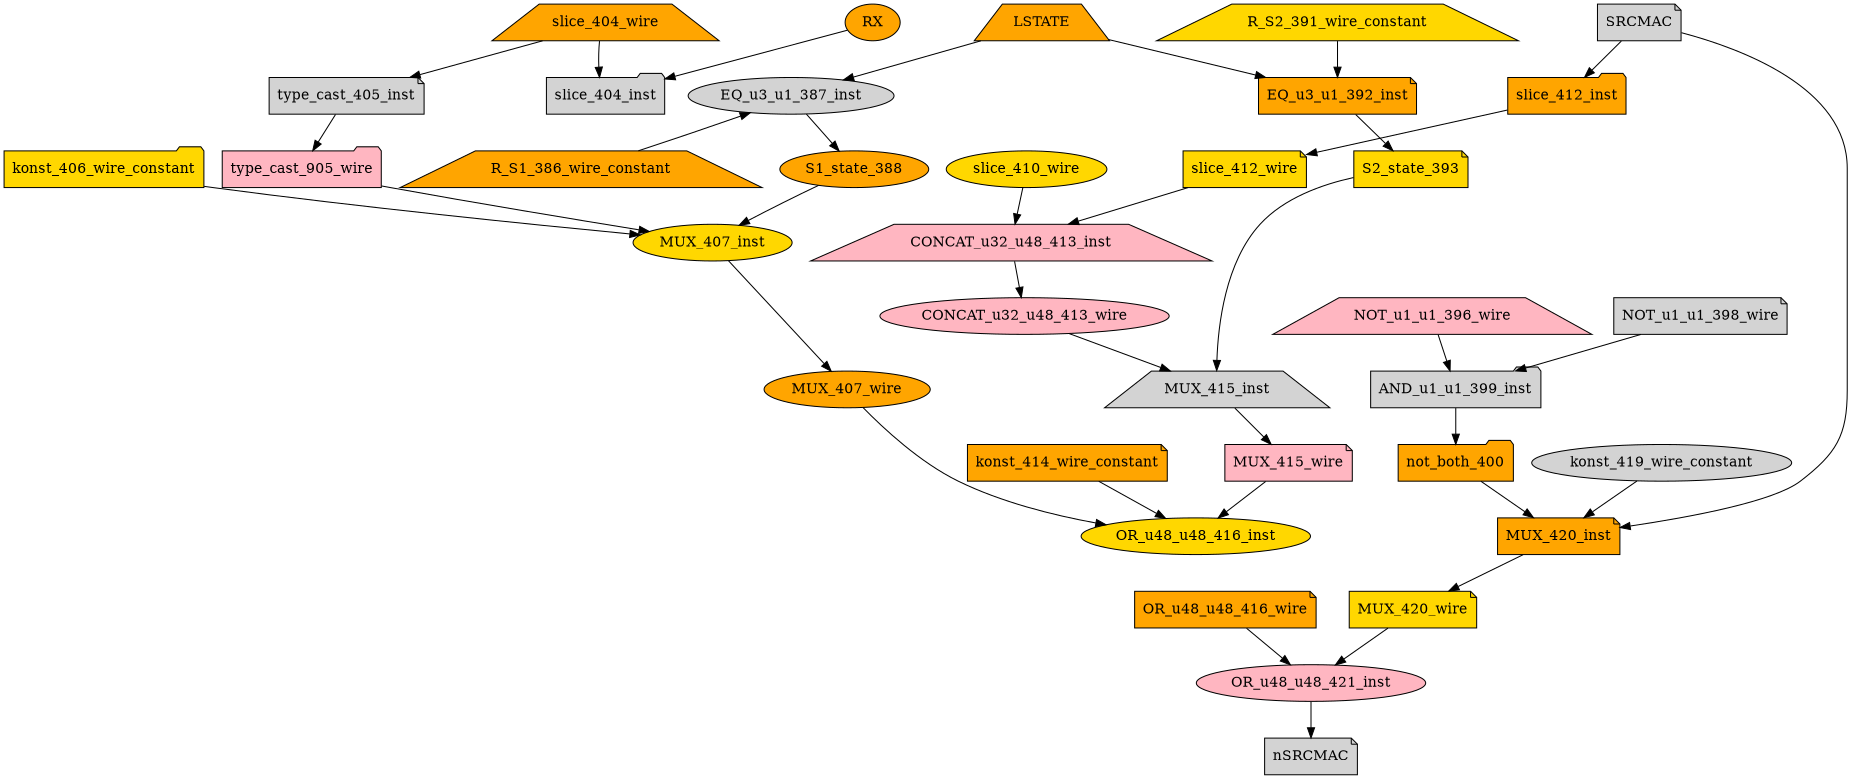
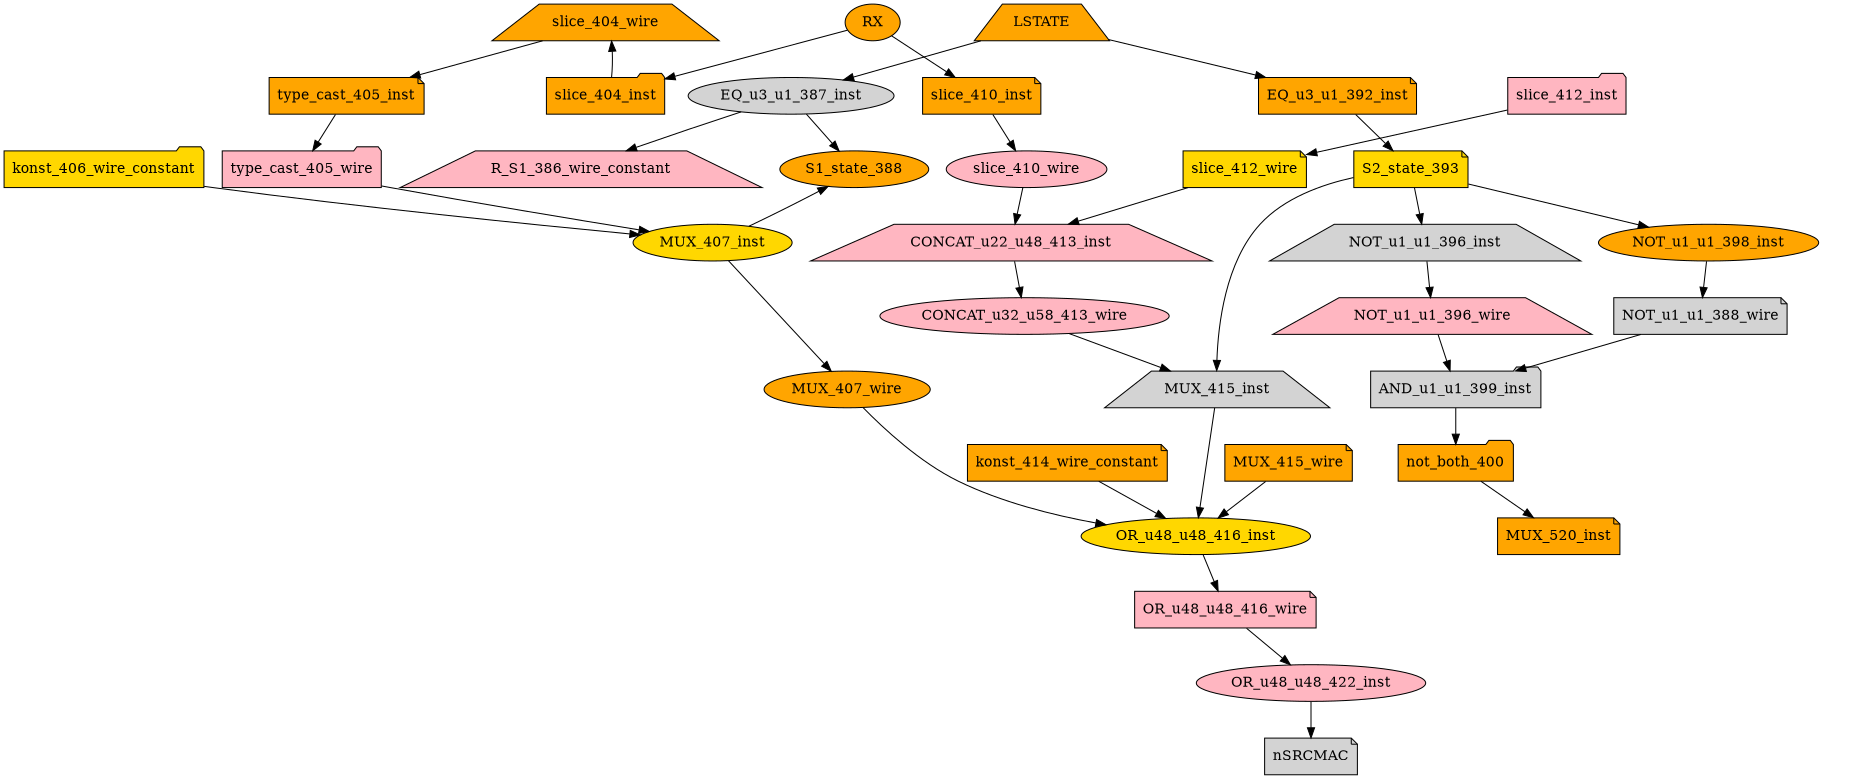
node "R_S2_391_wire_constant": removed
node "SRCMAC": removed
edge "slice_404_wire" -> "slice_404_inst": reversed
node "type_cast_405_inst": fillcolor lightgrey -> orange
node "slice_404_inst": fillcolor lightgrey -> orange
node "slice_410_inst": added
node "slice_412_inst": fillcolor orange -> lightpink
edge "R_S1_386_wire_constant" -> "EQ_u3_u1_387_inst": reversed
node "type_cast_905_wire": label "type_cast_905_wire" -> "type_cast_405_wire"
node "R_S1_386_wire_constant": fillcolor orange -> lightpink
node "slice_410_wire": fillcolor gold -> lightpink
edge "S1_state_388" -> "MUX_407_inst": reversed
node "CONCAT_u32_u48_413_inst": label "CONCAT_u32_u48_413_inst" -> "CONCAT_u22_u48_413_inst"
node "NOT_u1_u1_396_inst": added
node "NOT_u1_u1_398_inst": added
node "CONCAT_u32_u48_413_wire": label "CONCAT_u32_u48_413_wire" -> "CONCAT_u32_u58_413_wire"
node "NOT_u1_u1_398_wire": label "NOT_u1_u1_398_wire" -> "NOT_u1_u1_388_wire"
edge "MUX_415_inst" -> "MUX_415_wire": now "MUX_415_inst" -> "OR_u48_u48_416_inst"
node "MUX_415_wire": fillcolor lightpink -> orange
node "konst_419_wire_constant": removed
node "MUX_420_inst": label "MUX_420_inst" -> "MUX_520_inst"
edge "OR_u48_u48_416_inst" -> "OR_u48_u48_416_wire": added
node "OR_u48_u48_416_wire": fillcolor orange -> lightpink
node "MUX_420_wire": removed
node "OR_u48_u48_421_inst": label "OR_u48_u48_421_inst" -> "OR_u48_u48_422_inst"
